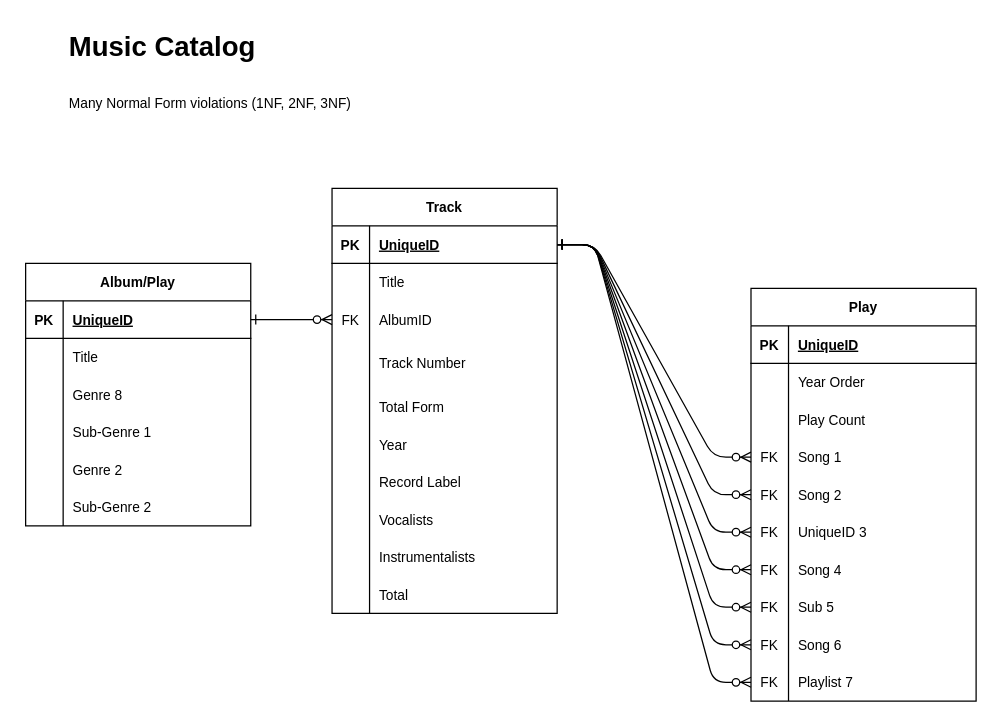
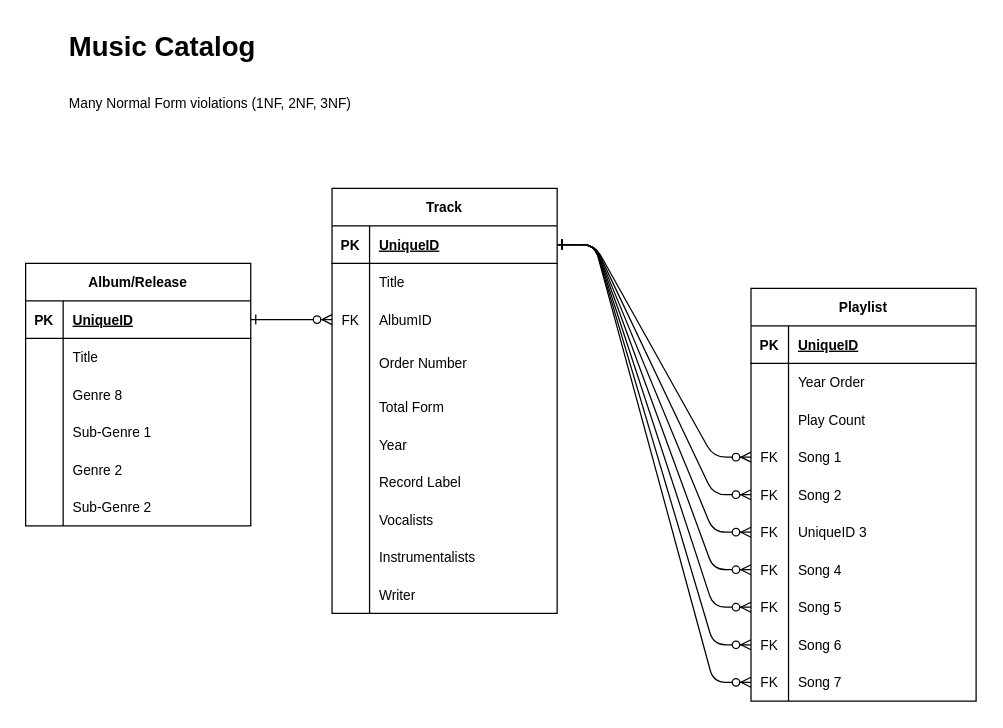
node "Album/Play": label "Album/Play" -> "Album/Release"
node "Play": label "Play" -> "Playlist"
node "Track Number": label "Track Number" -> "Order Number"
node "Total": label "Total" -> "Writer"
node "Sub 5": label "Sub 5" -> "Song 5"
node "Playlist 7": label "Playlist 7" -> "Song 7"
